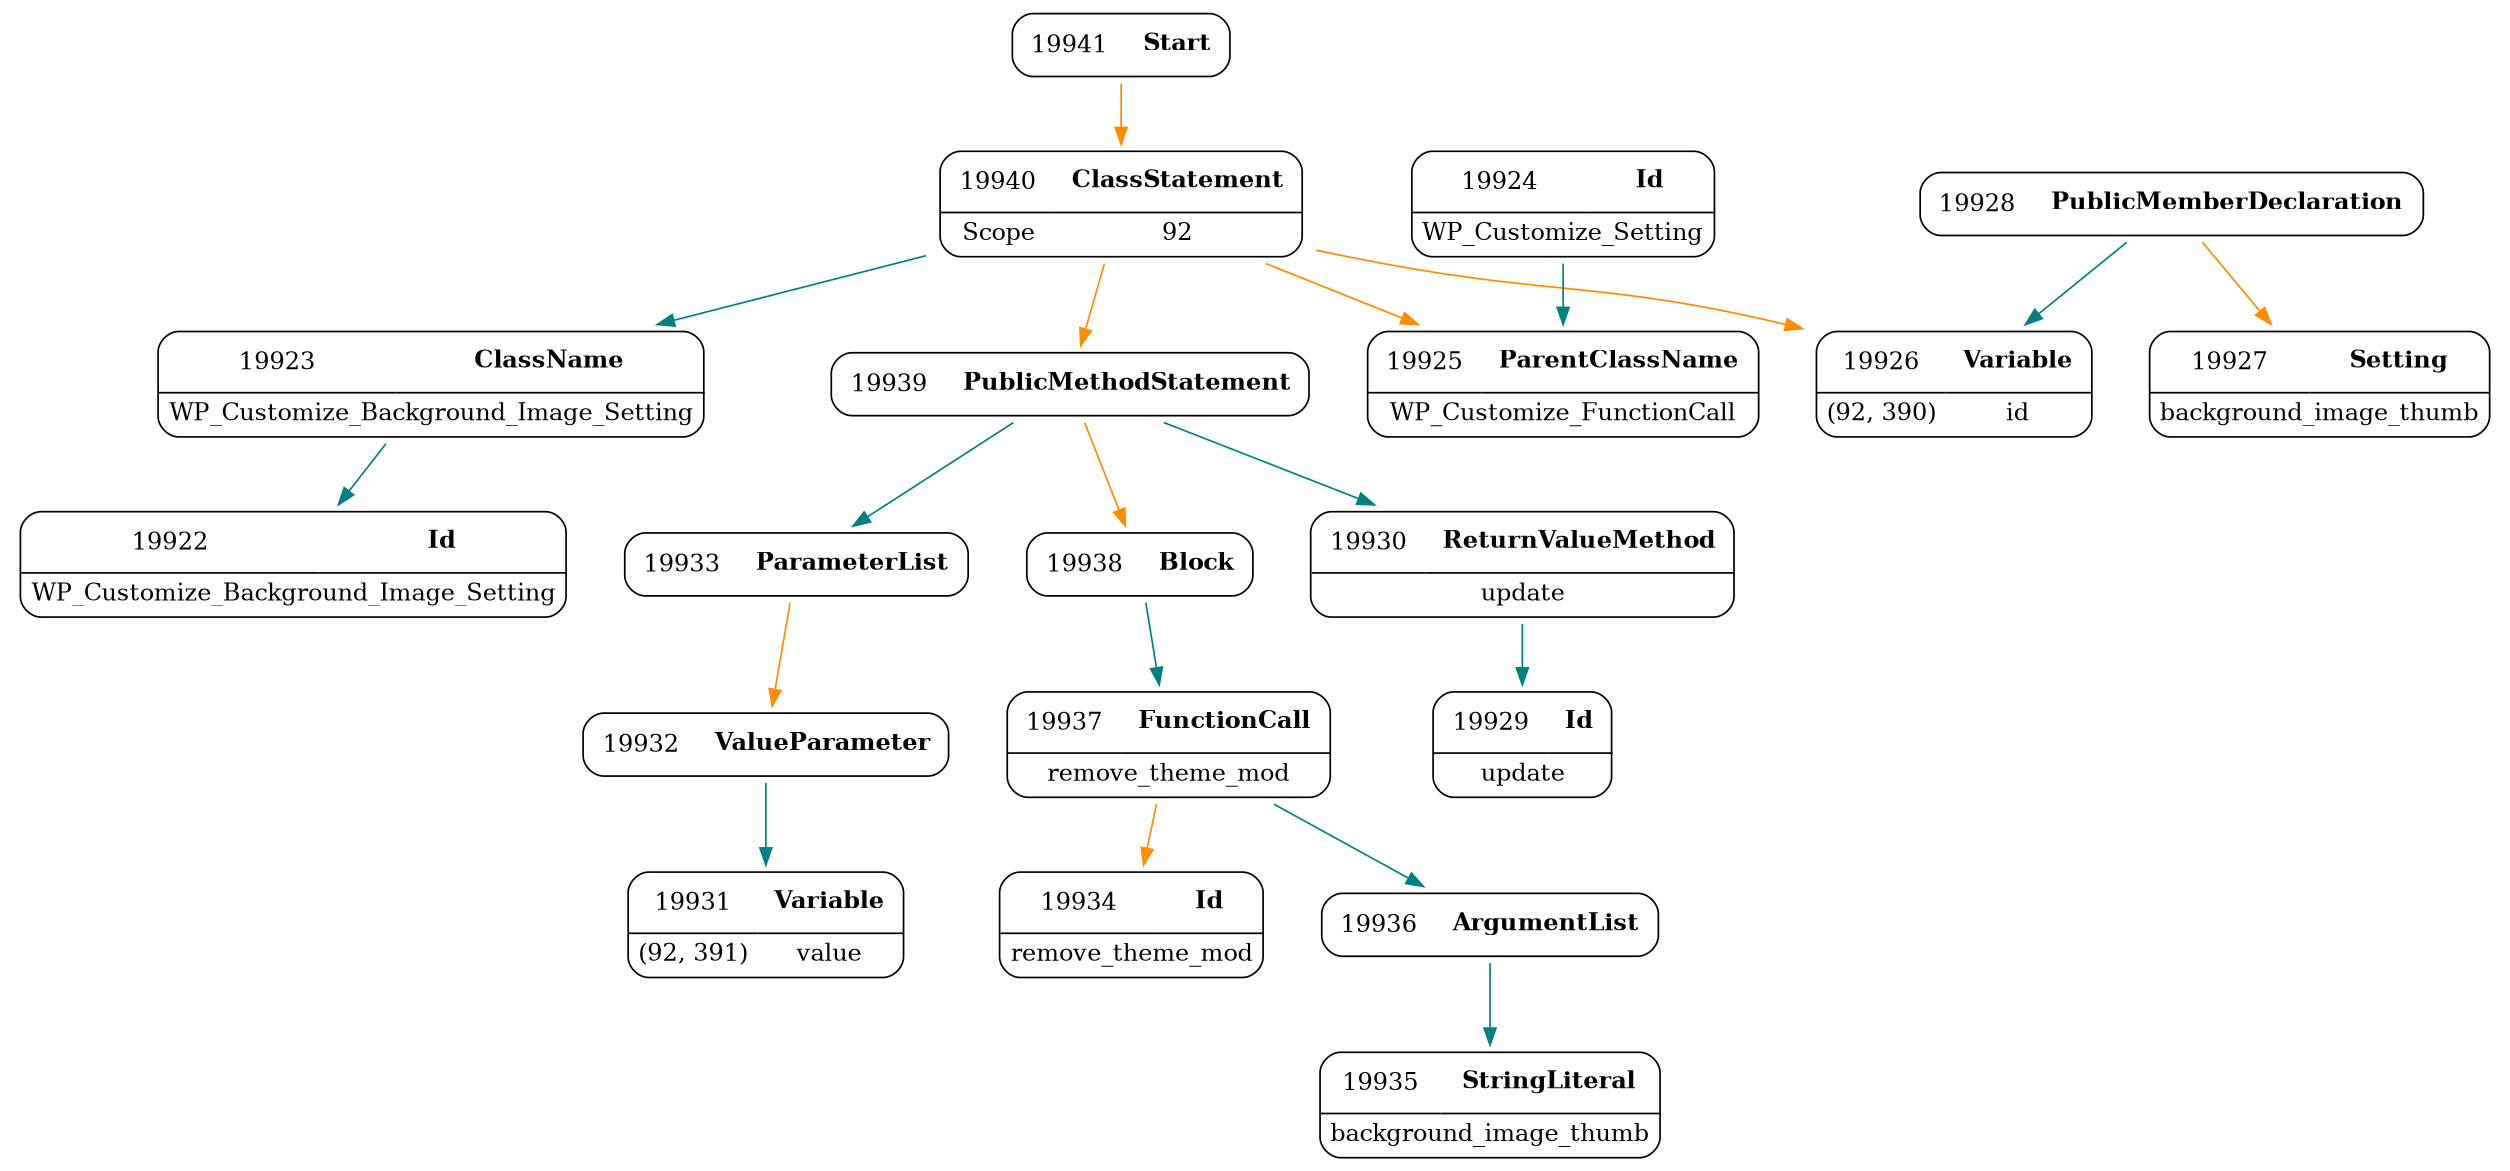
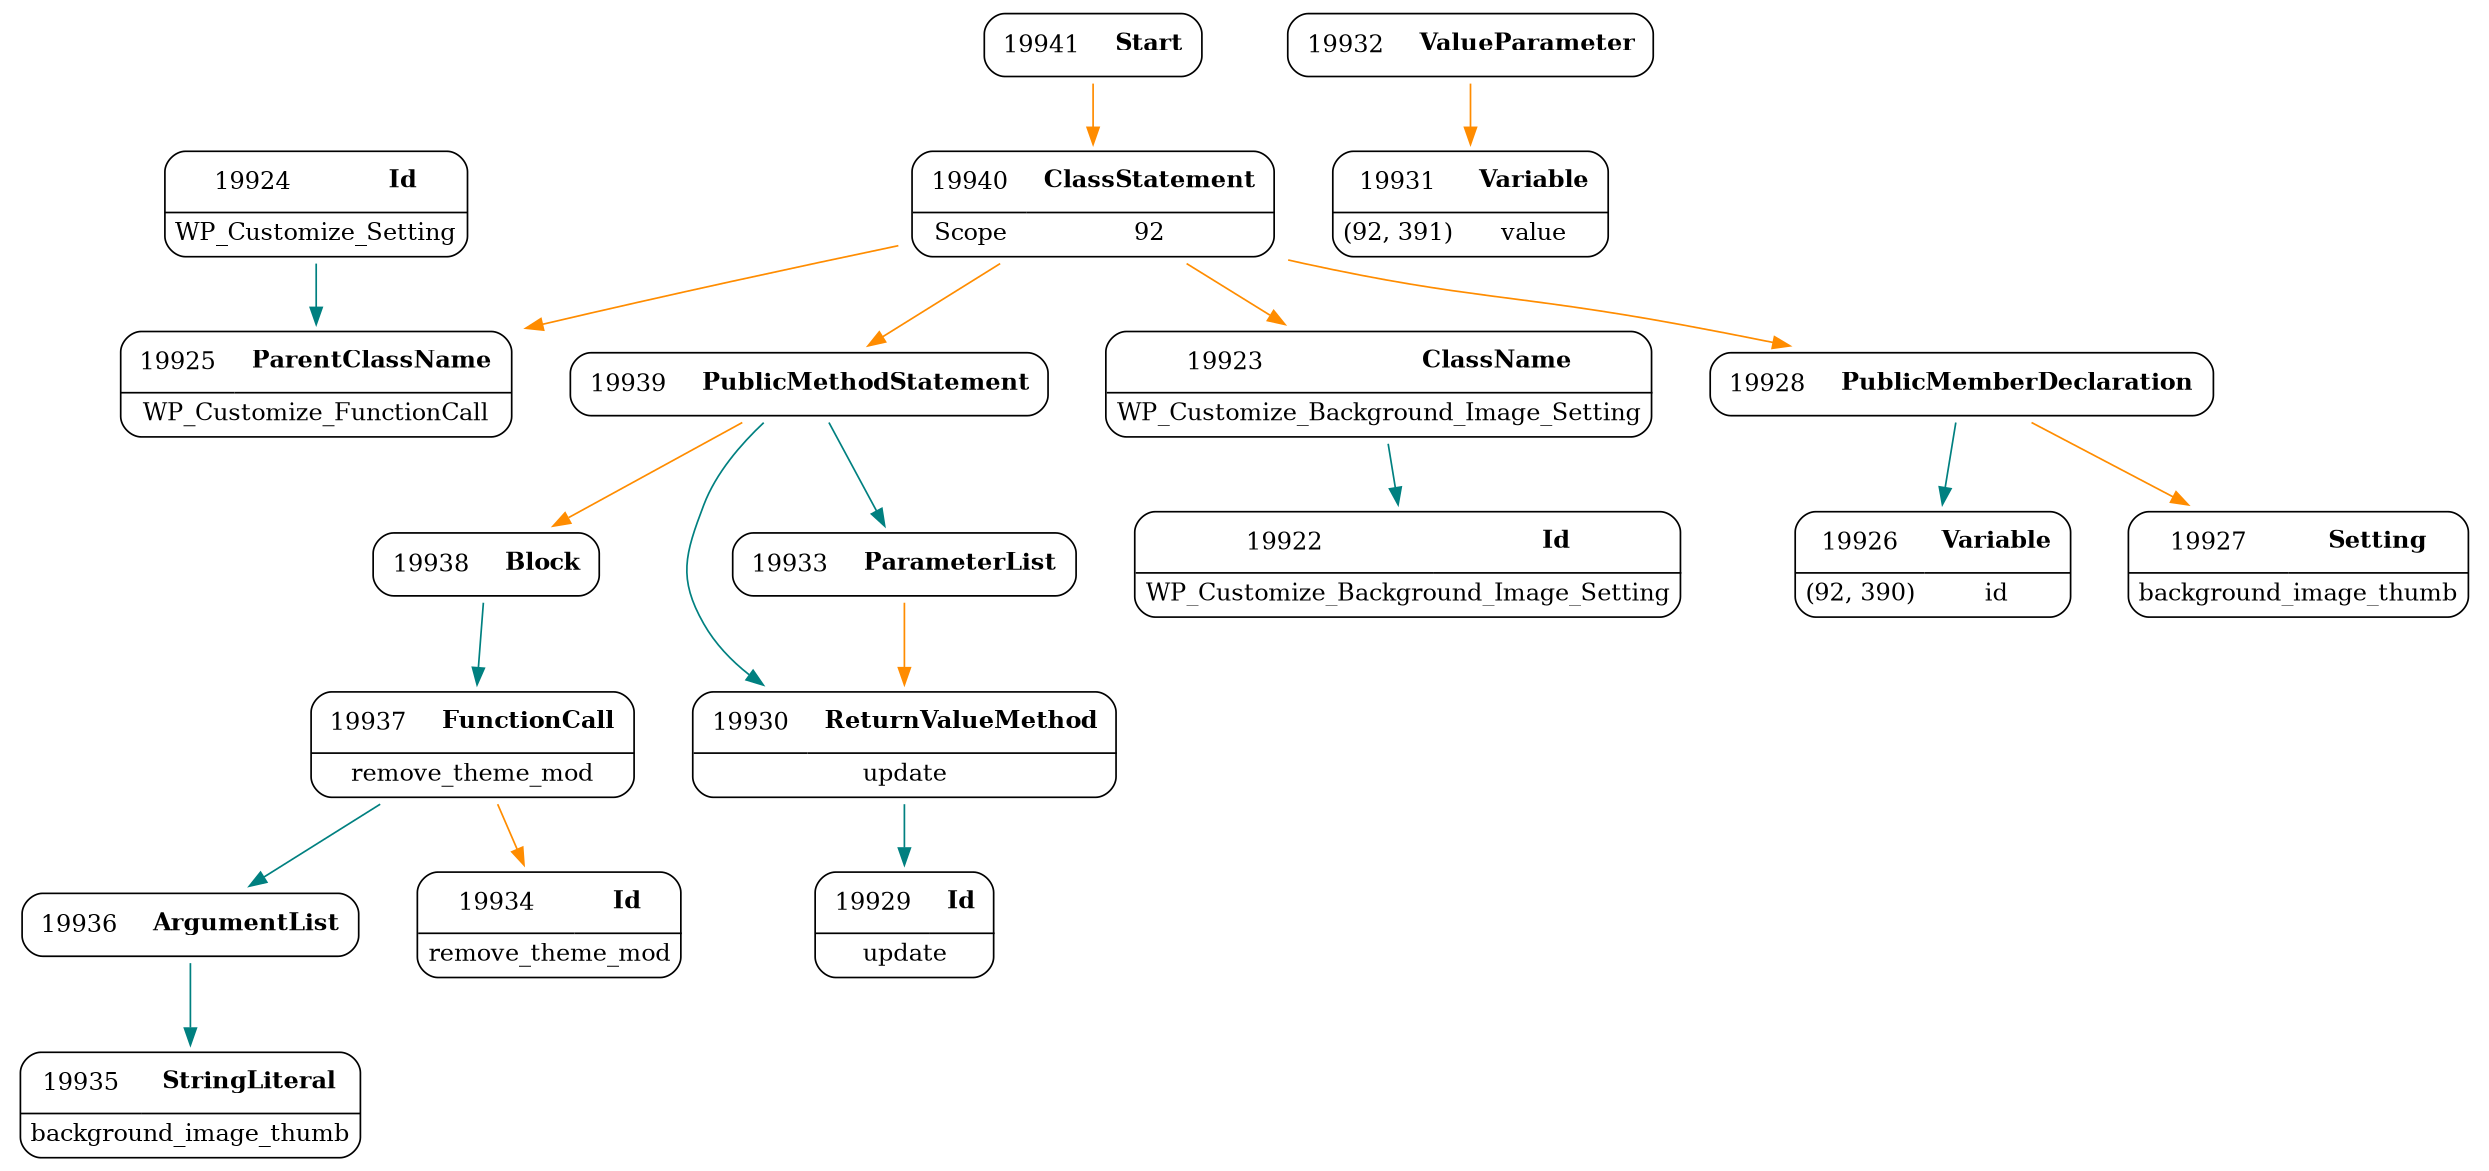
edge "19940" -> "19926": now "19940" -> "19928"
edge "19940" -> "19923": color teal -> darkorange
edge "19933" -> "19932": now "19933" -> "19930"
edge "19932" -> "19931": color teal -> darkorange
